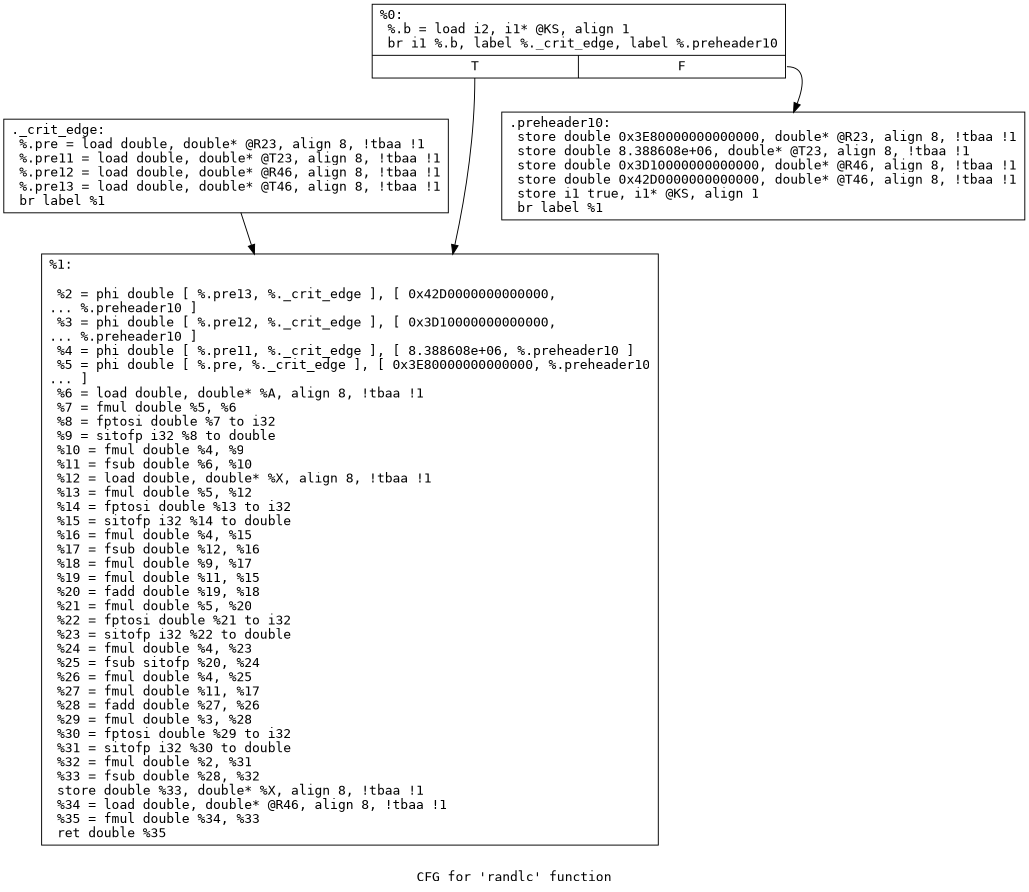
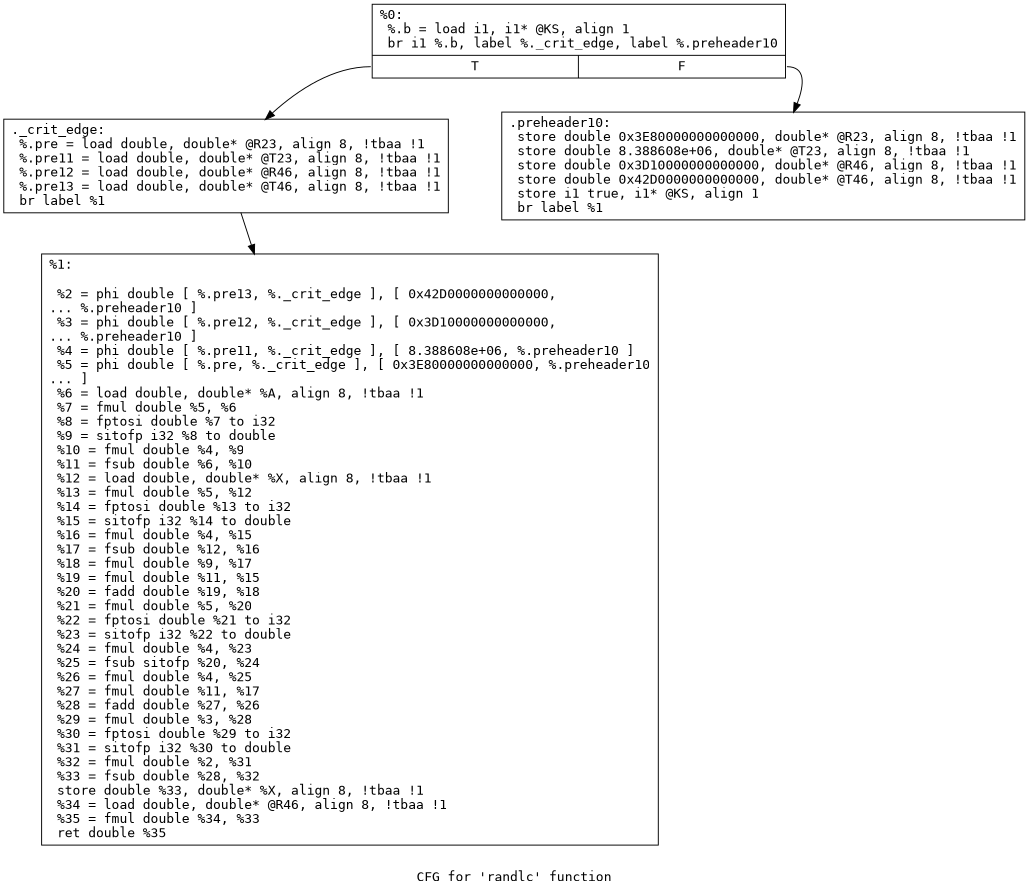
node "%0:": text "%.b = load i2, i1* @KS, align 1" -> "%.b = load i1, i1* @KS, align 1"
edge "%0:" -> "%1:": now "%0:" -> "._crit_edge:"
